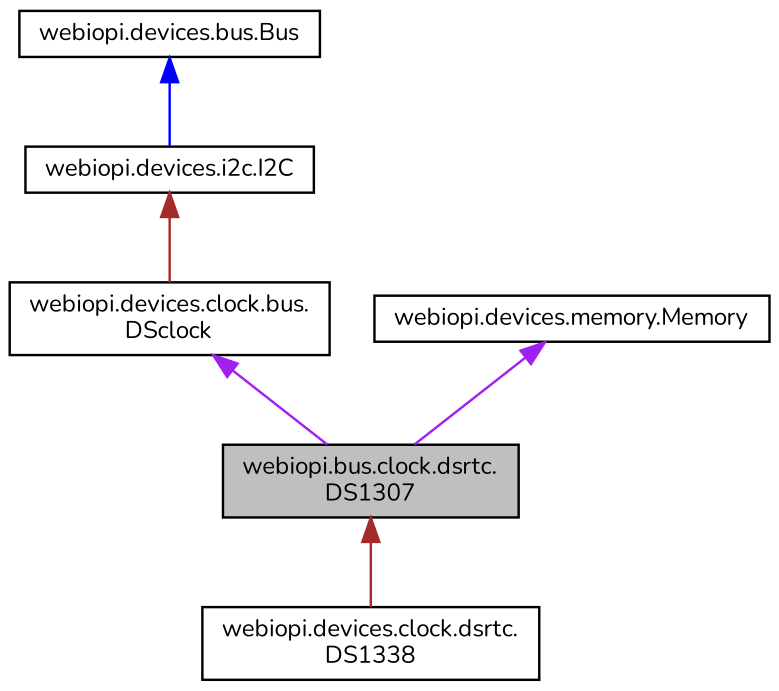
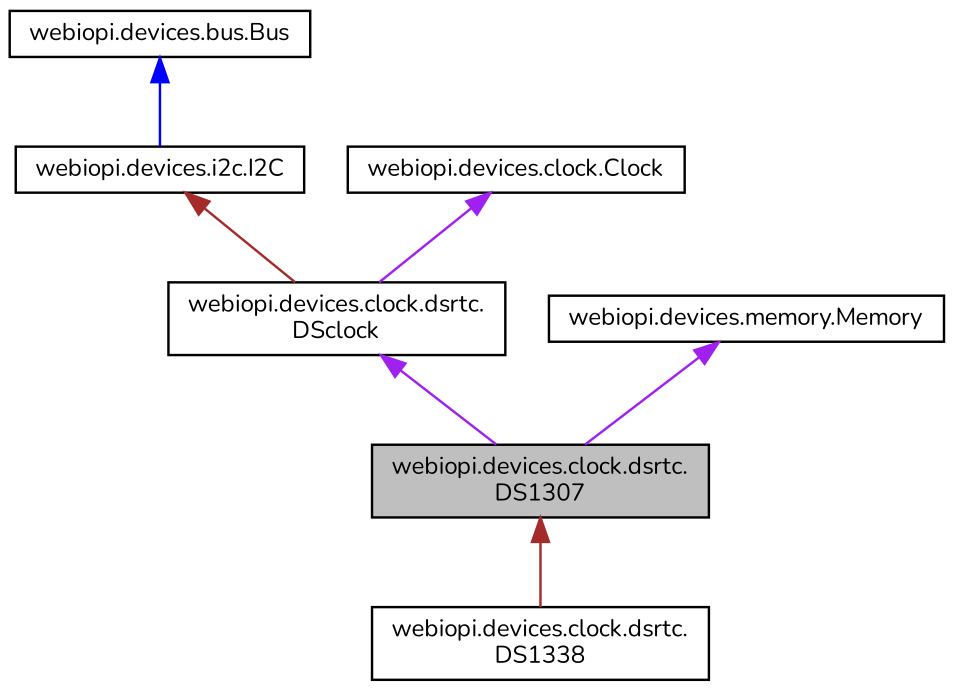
node "webiopi.devices.clock.Clock": added
node "webiopi.devices.clock.bus. DSclock": label "webiopi.devices.clock.bus. DSclock" -> "webiopi.devices.clock.dsrtc. DSclock"
node "webiopi.bus.clock.dsrtc. DS1307": label "webiopi.bus.clock.dsrtc. DS1307" -> "webiopi.devices.clock.dsrtc. DS1307"
